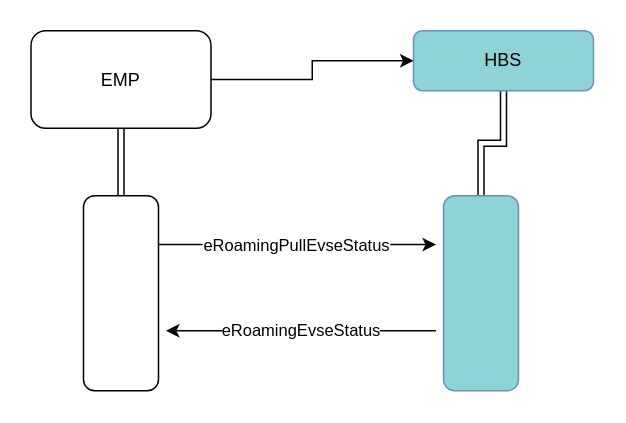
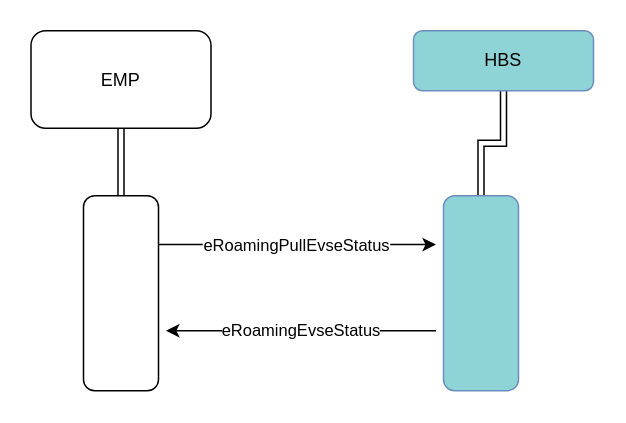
edge "EMP" -> "HBS": removed
